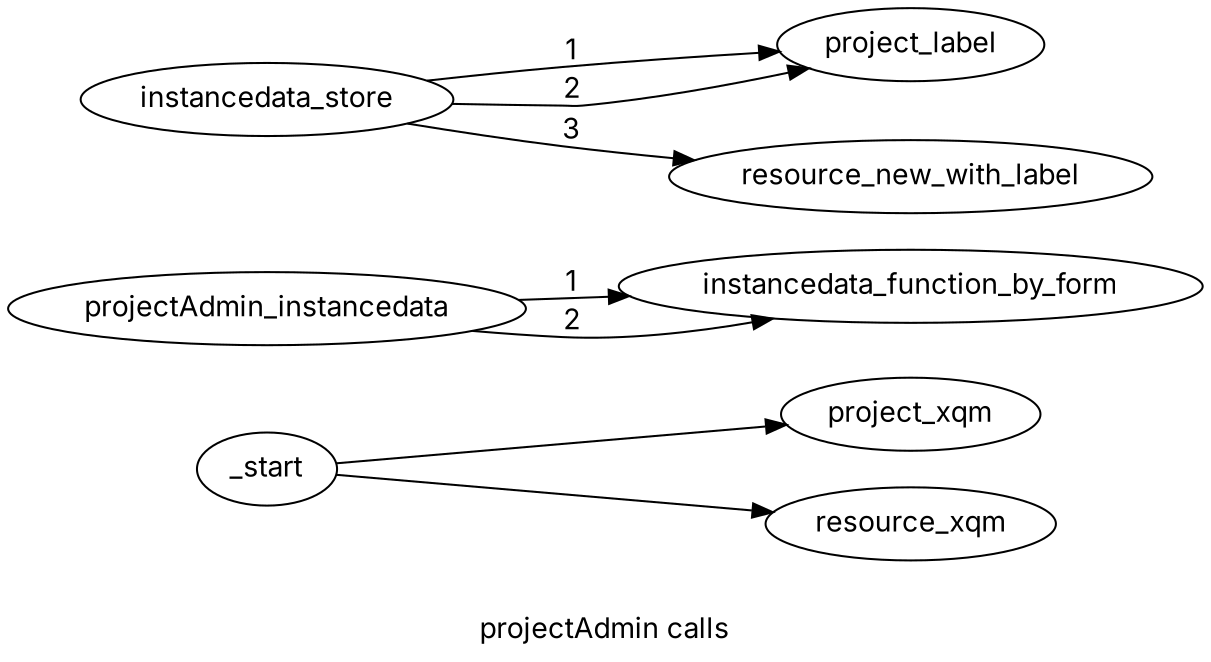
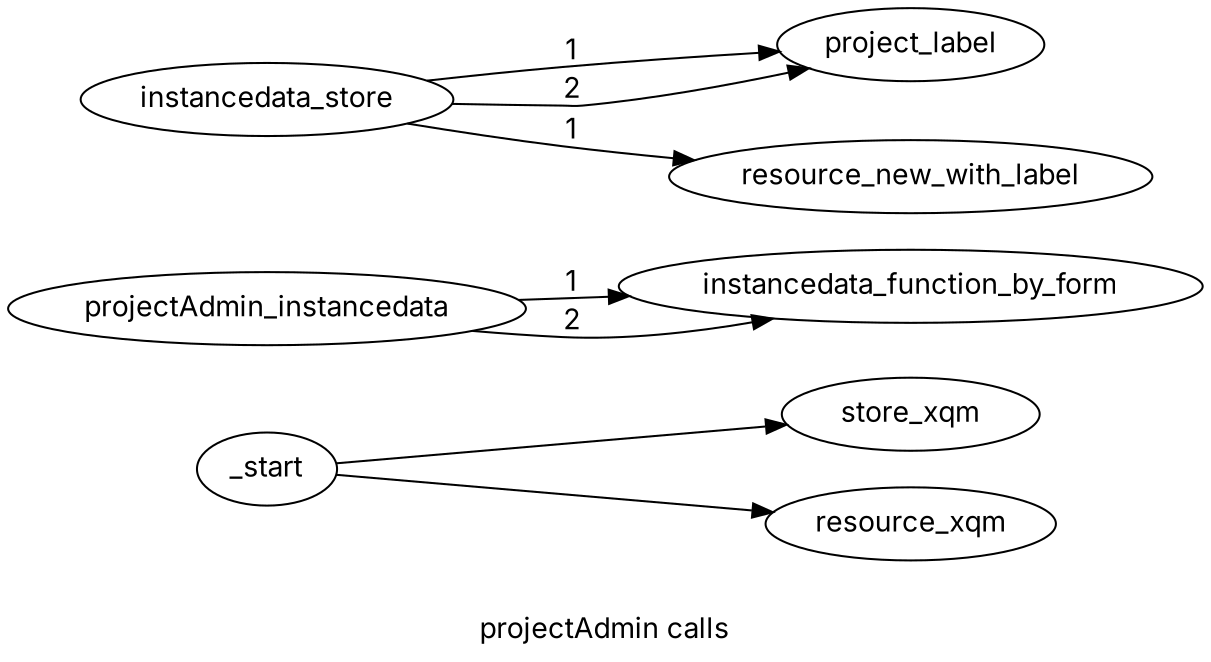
edge "instancedata_store" -> "resource_new_with_label": label "3" -> "1"
node "project_xqm": label "project_xqm" -> "store_xqm"
